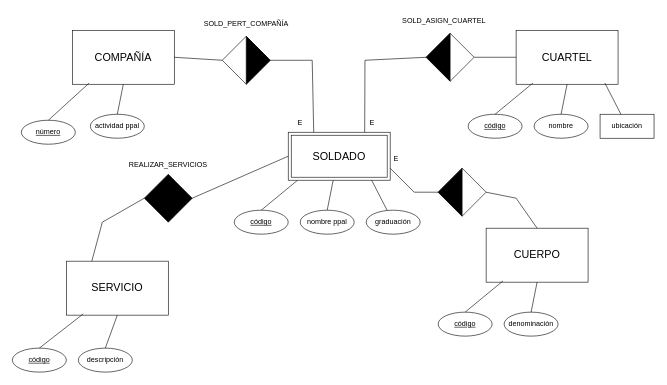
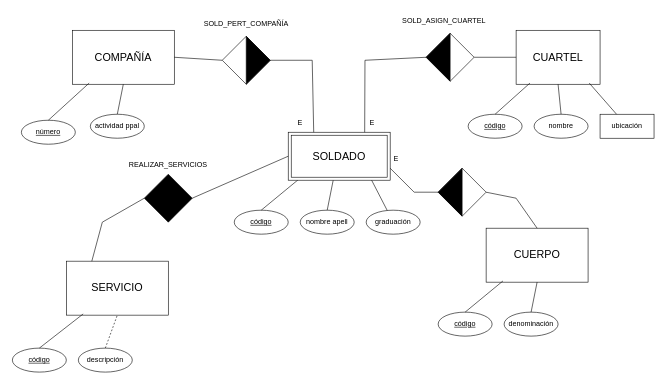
node "CUARTEL": size 102x54 -> 84x54
node "nombre ppal": label "nombre ppal" -> "nombre apell"
edge "SERVICIO" -- "descripción": style solid -> dashed
